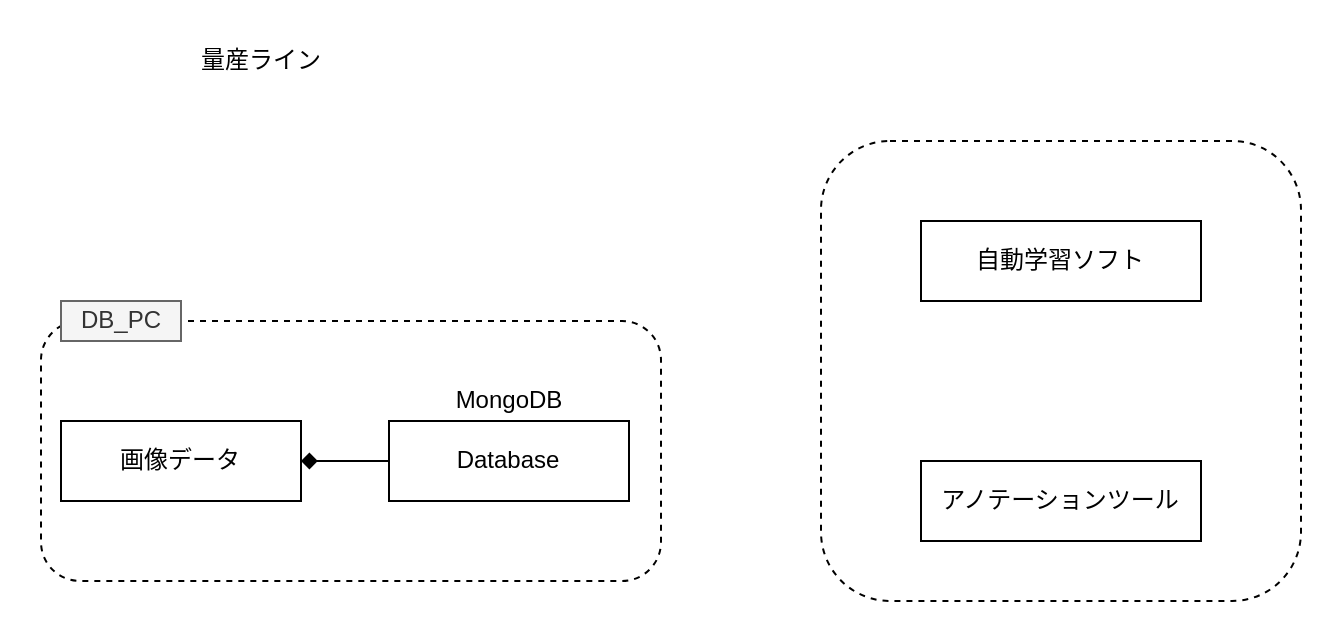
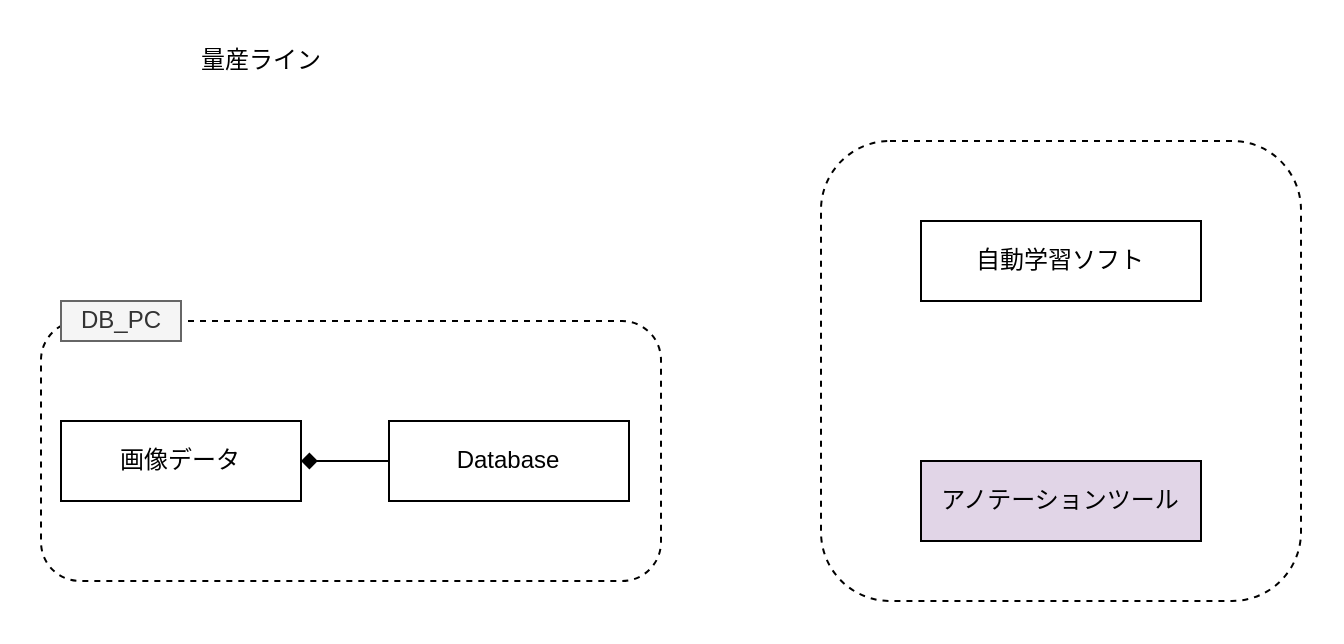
node "MongoDB": removed
node "アノテーションツール": fillcolor #ffffff -> #e1d5e7
